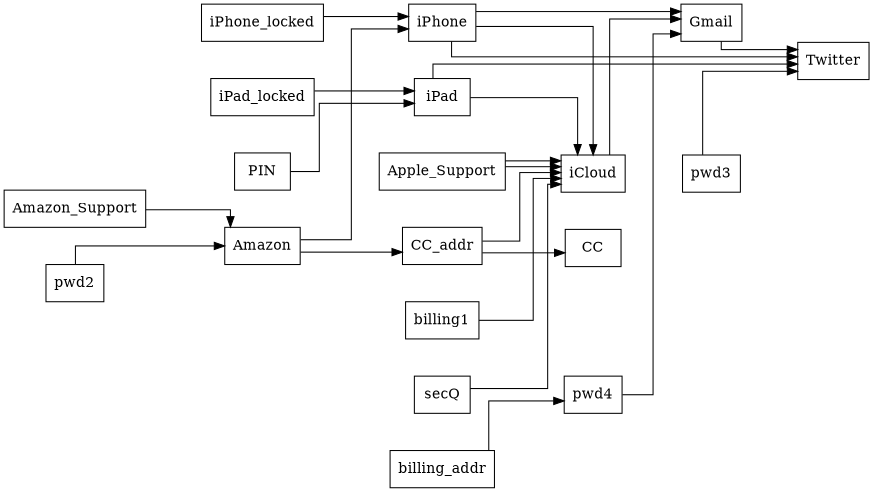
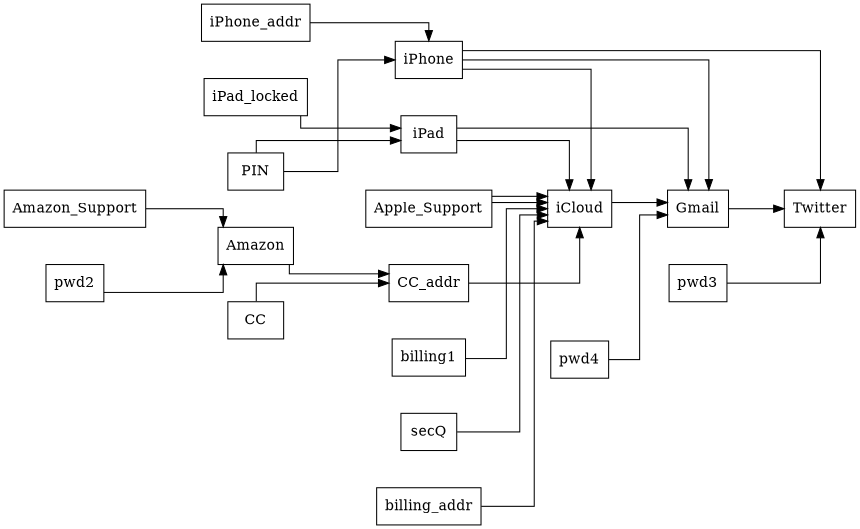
node "iPhone_locked": label "iPhone_locked" -> "iPhone_addr"
edge "iPad" -> "Twitter": now "iPad" -> "Gmail"
edge "Amazon" -> "iPhone": now "PIN" -> "iPhone"
edge "CC_addr" -> "CC": reversed
edge "billing_addr" -> "pwd4": now "billing_addr" -> "iCloud"
